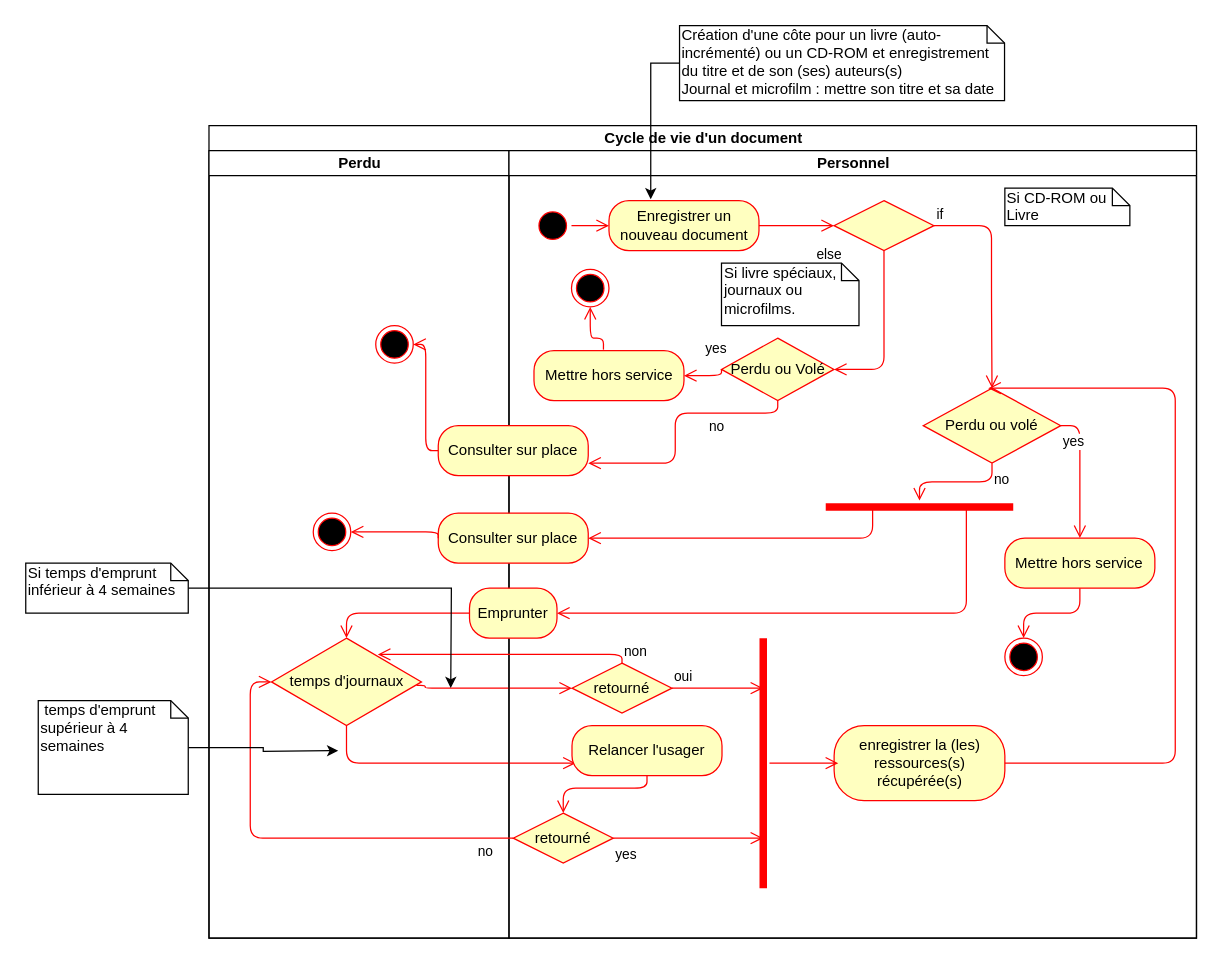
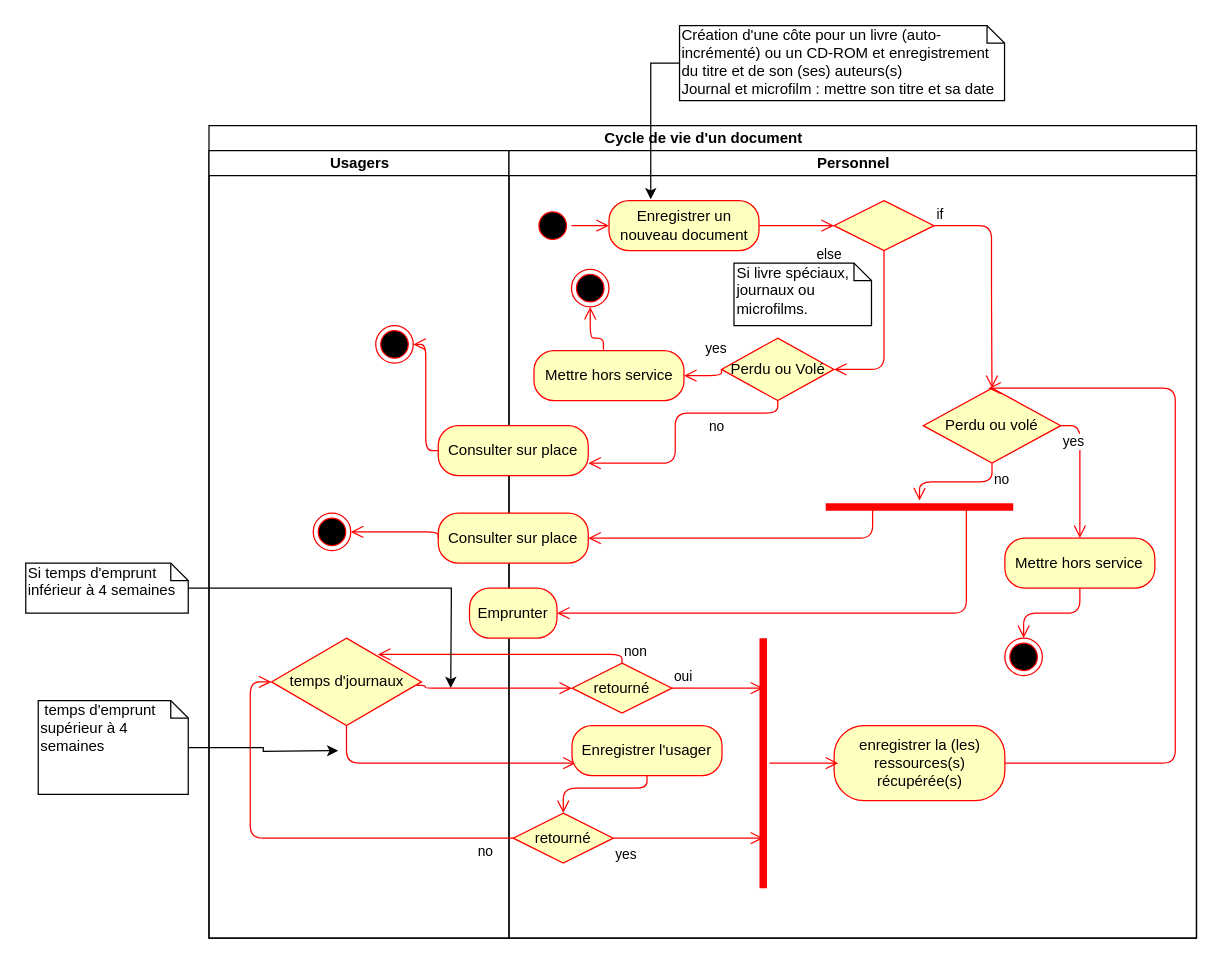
node "Perdu": label "Perdu" -> "Usagers"
node "Si CD-ROM ou Livre": removed
node "Si livre spéciaux, journaux ou microfilms.": moved (790, 294) -> (803, 294)
edge "Emprunter" -> "temps d'journaux": removed
node "Relancer l'usager": label "Relancer l'usager" -> "Enregistrer l'usager"
